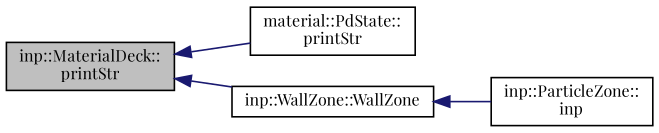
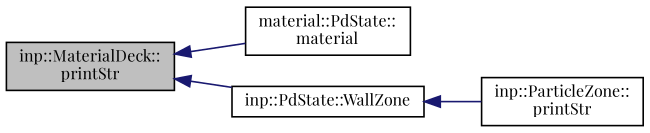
node "material::PdState:: printStr": label "material::PdState:: printStr" -> "material::PdState:: material"
node "inp::WallZone::WallZone": label "inp::WallZone::WallZone" -> "inp::PdState::WallZone"
node "inp::ParticleZone:: inp": label "inp::ParticleZone:: inp" -> "inp::ParticleZone:: printStr"
